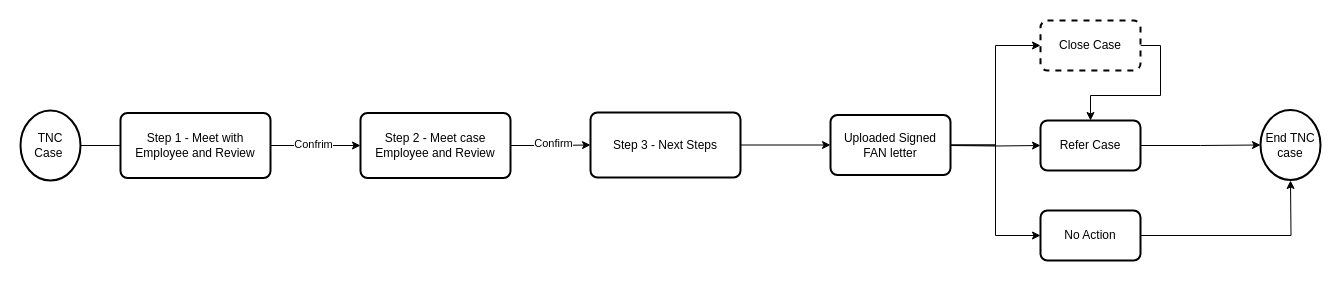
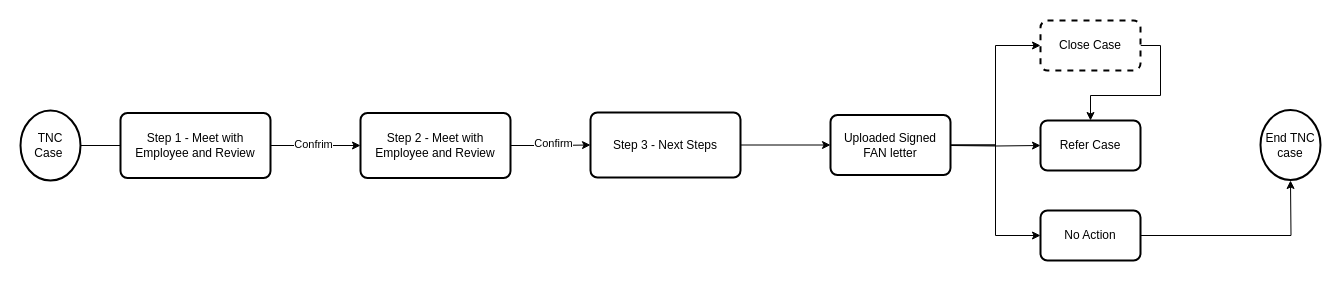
node "Step 2 - Meet case Employee and Review": label "Step 2 - Meet case Employee and Review" -> "Step 2 - Meet with Employee and Review"
edge "Refer Case" -> "End TNC case": removed
